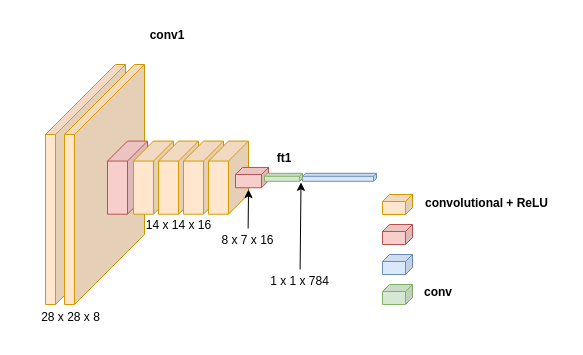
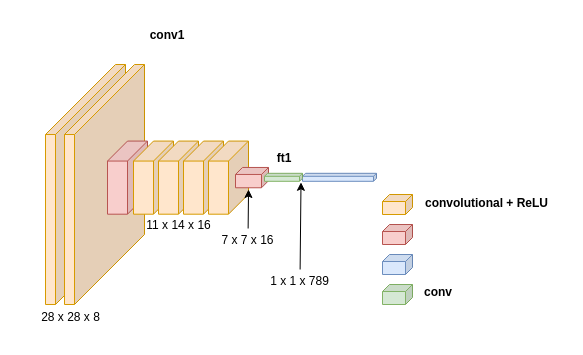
node "14 x 14 x 16": label "14 x 14 x 16" -> "11 x 14 x 16"
node "8 x 7 x 16": label "8 x 7 x 16" -> "7 x 7 x 16"
node "1 x 1 x 784": label "1 x 1 x 784" -> "1 x 1 x 789"
